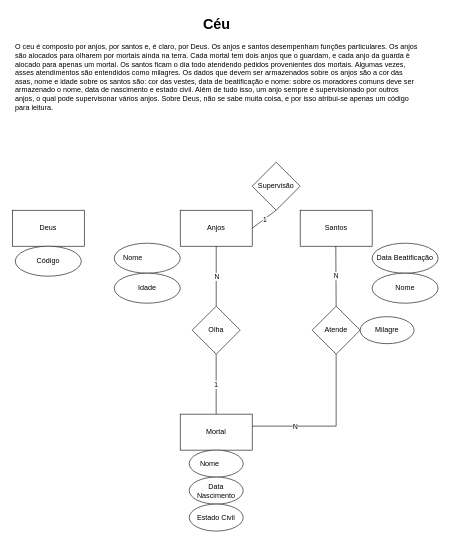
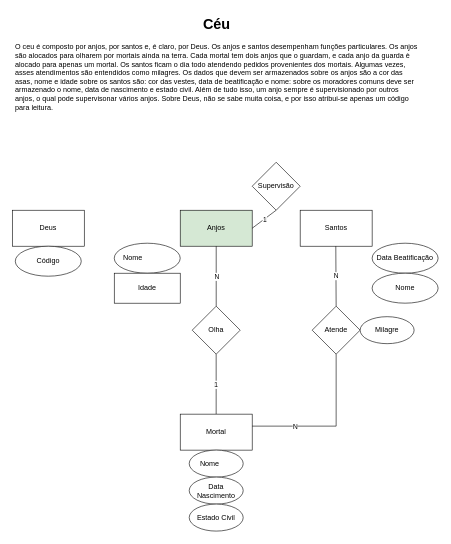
node "Anjos": fillcolor #ffffff -> #d5e8d4
node "Idade": shape ellipse -> rectangle
